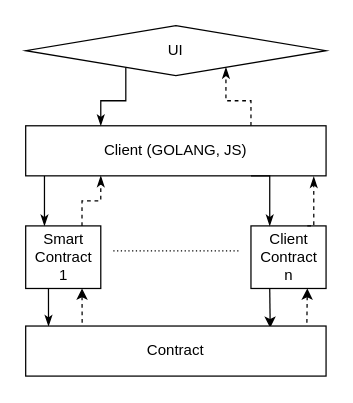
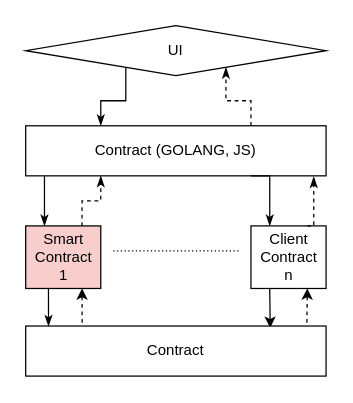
node "Client (GOLANG, JS)": label "Client (GOLANG, JS)" -> "Contract (GOLANG, JS)"
node "Smart Contract 1": fillcolor #ffffff -> #f8cecc
